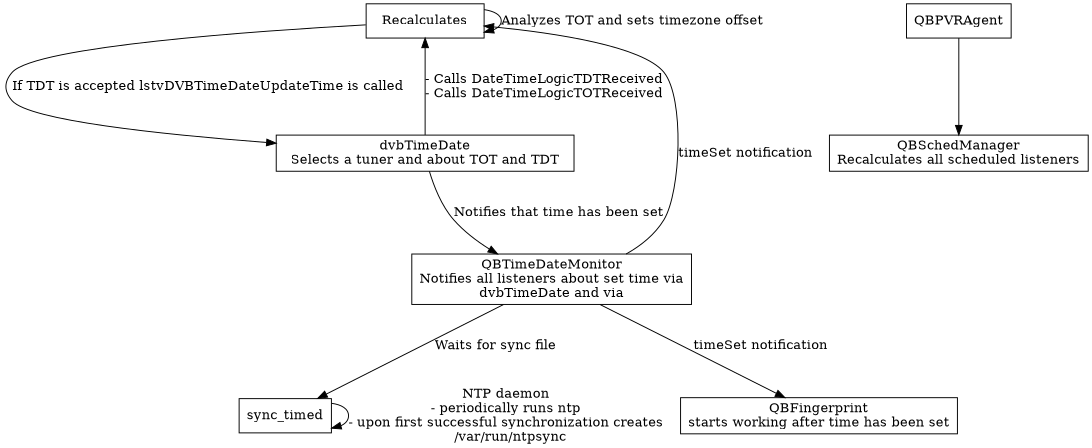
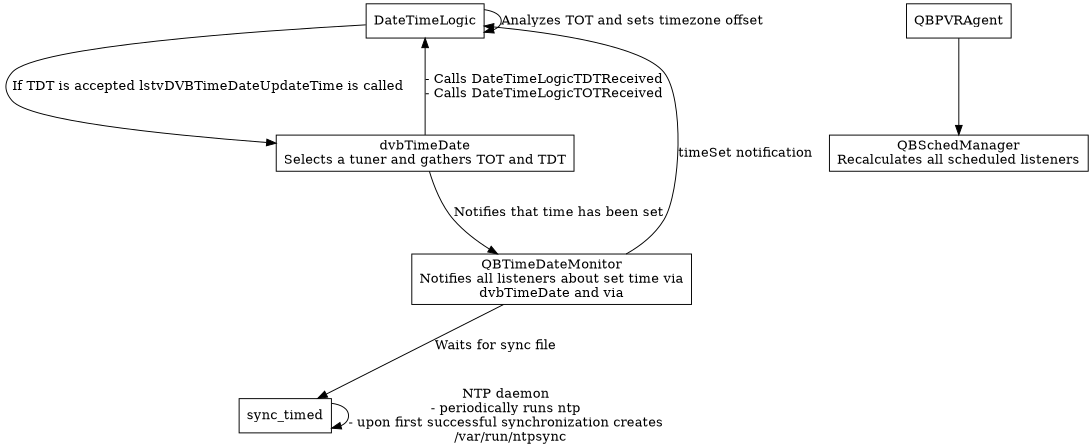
node "Recalculates": label "Recalculates" -> "DateTimeLogic"
node "dvbTimeDate": text "Selects a tuner and about TOT and TDT" -> "Selects a tuner and gathers TOT and TDT"
node "QBFingerprint": removed
